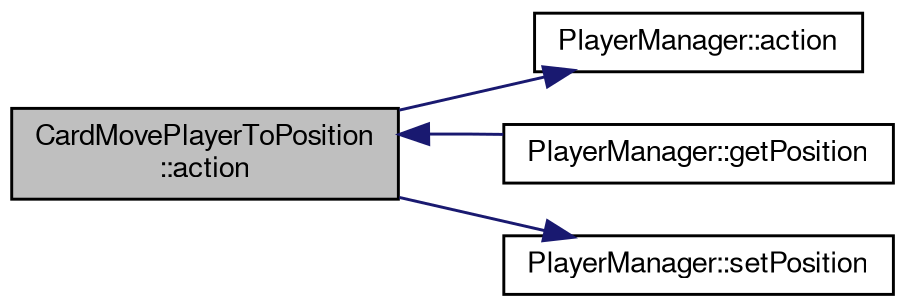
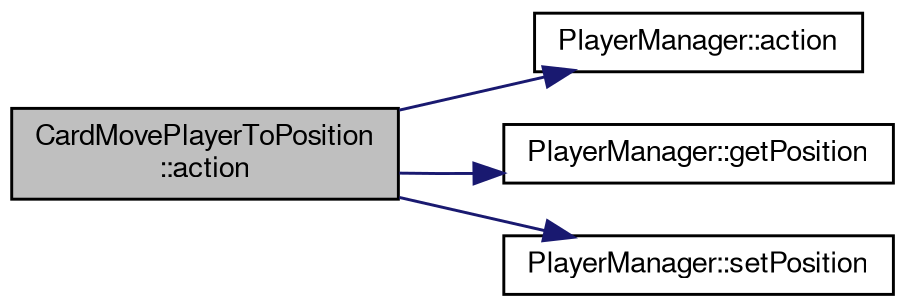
edge "PlayerManager::getPosition" -> "CardMovePlayerToPosition ::action": reversed
